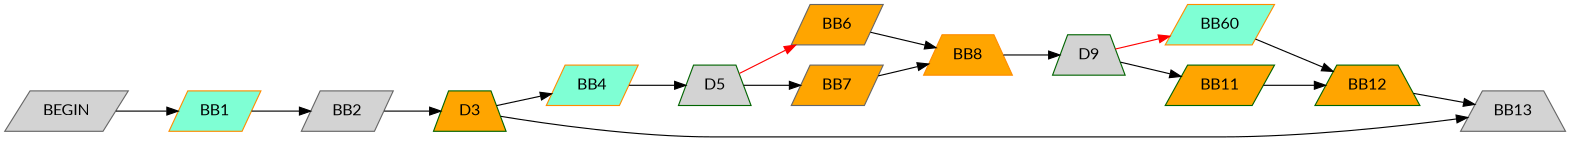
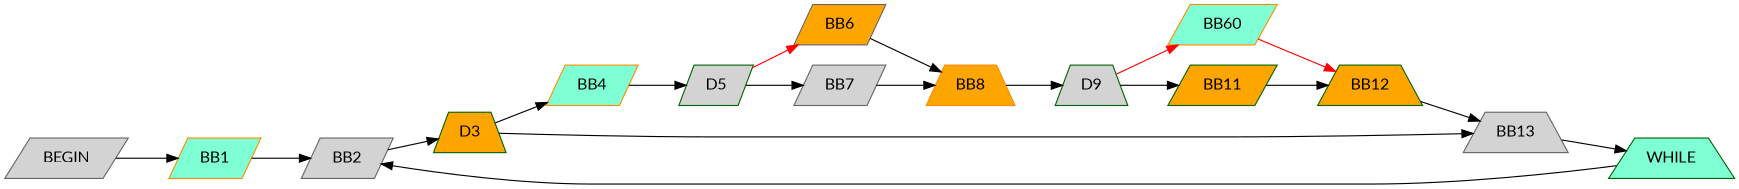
edge "BB60" -> "BB12": color black -> red
node "D5": shape trapezium -> parallelogram
node "BB7": fillcolor orange -> lightgrey
node "WHILE": added
